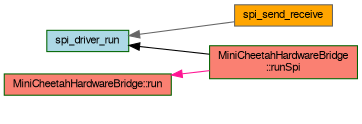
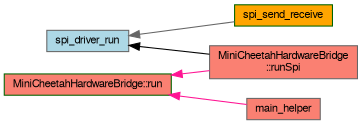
node "spi_send_receive": color gray40 -> darkgreen
node "spi_driver_run": color darkgreen -> gray40
node "MiniCheetahHardwareBridge ::runSpi": color darkgreen -> gray40
node "main_helper": added
